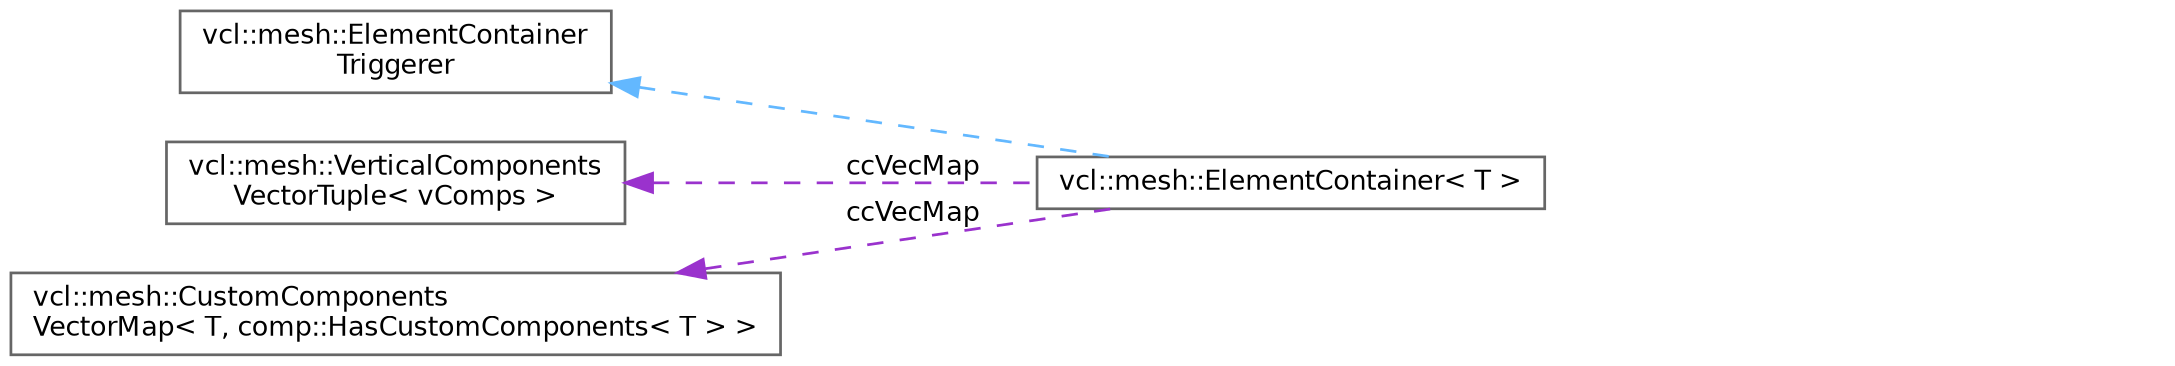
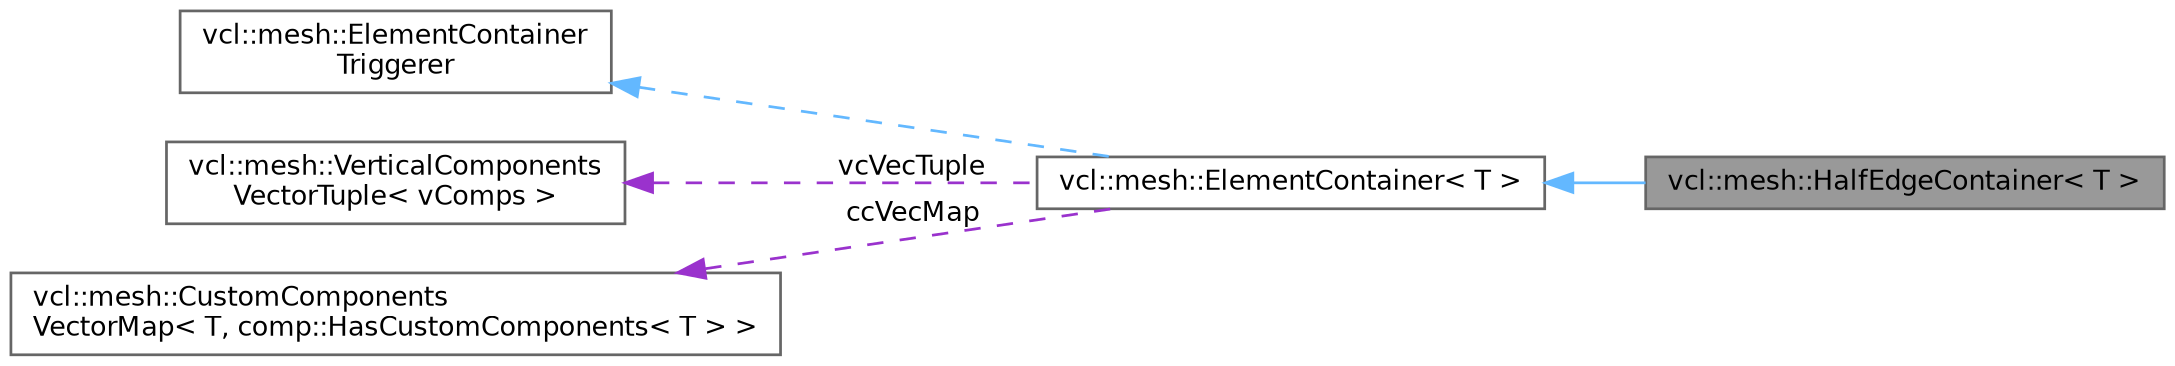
edge "vcl::mesh::ElementContainer< T >" -> "vcl::mesh::VerticalComponents VectorTuple< vComps >": label " ccVecMap" -> " vcVecTuple"
node "vcl::mesh::HalfEdgeContainer< T >": added
